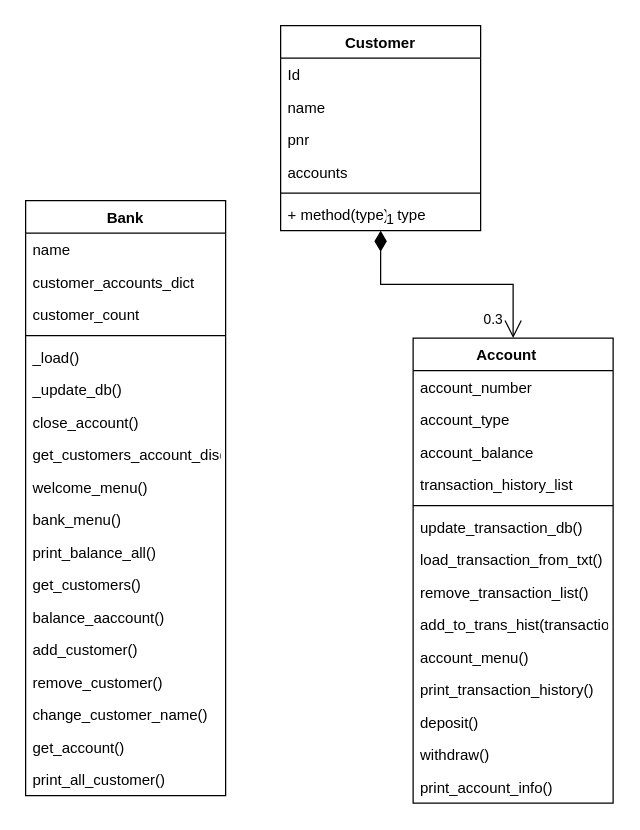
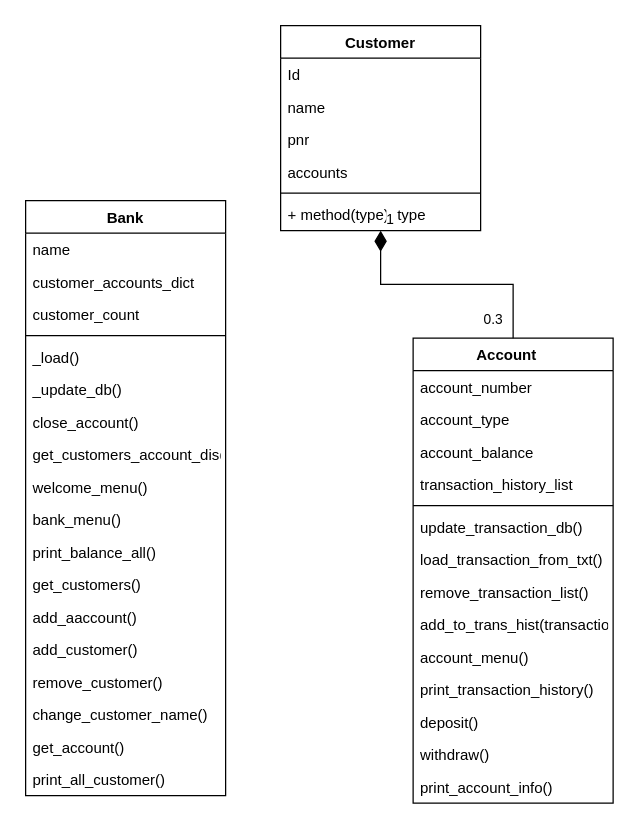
edge "Customer" -- "Account": arrowhead open -> none
node "balance_aaccount()": label "balance_aaccount()" -> "add_aaccount()"
